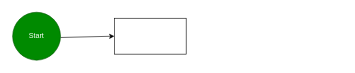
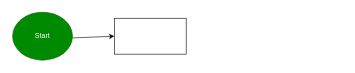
node "Start": size 48x48 -> 60x48
